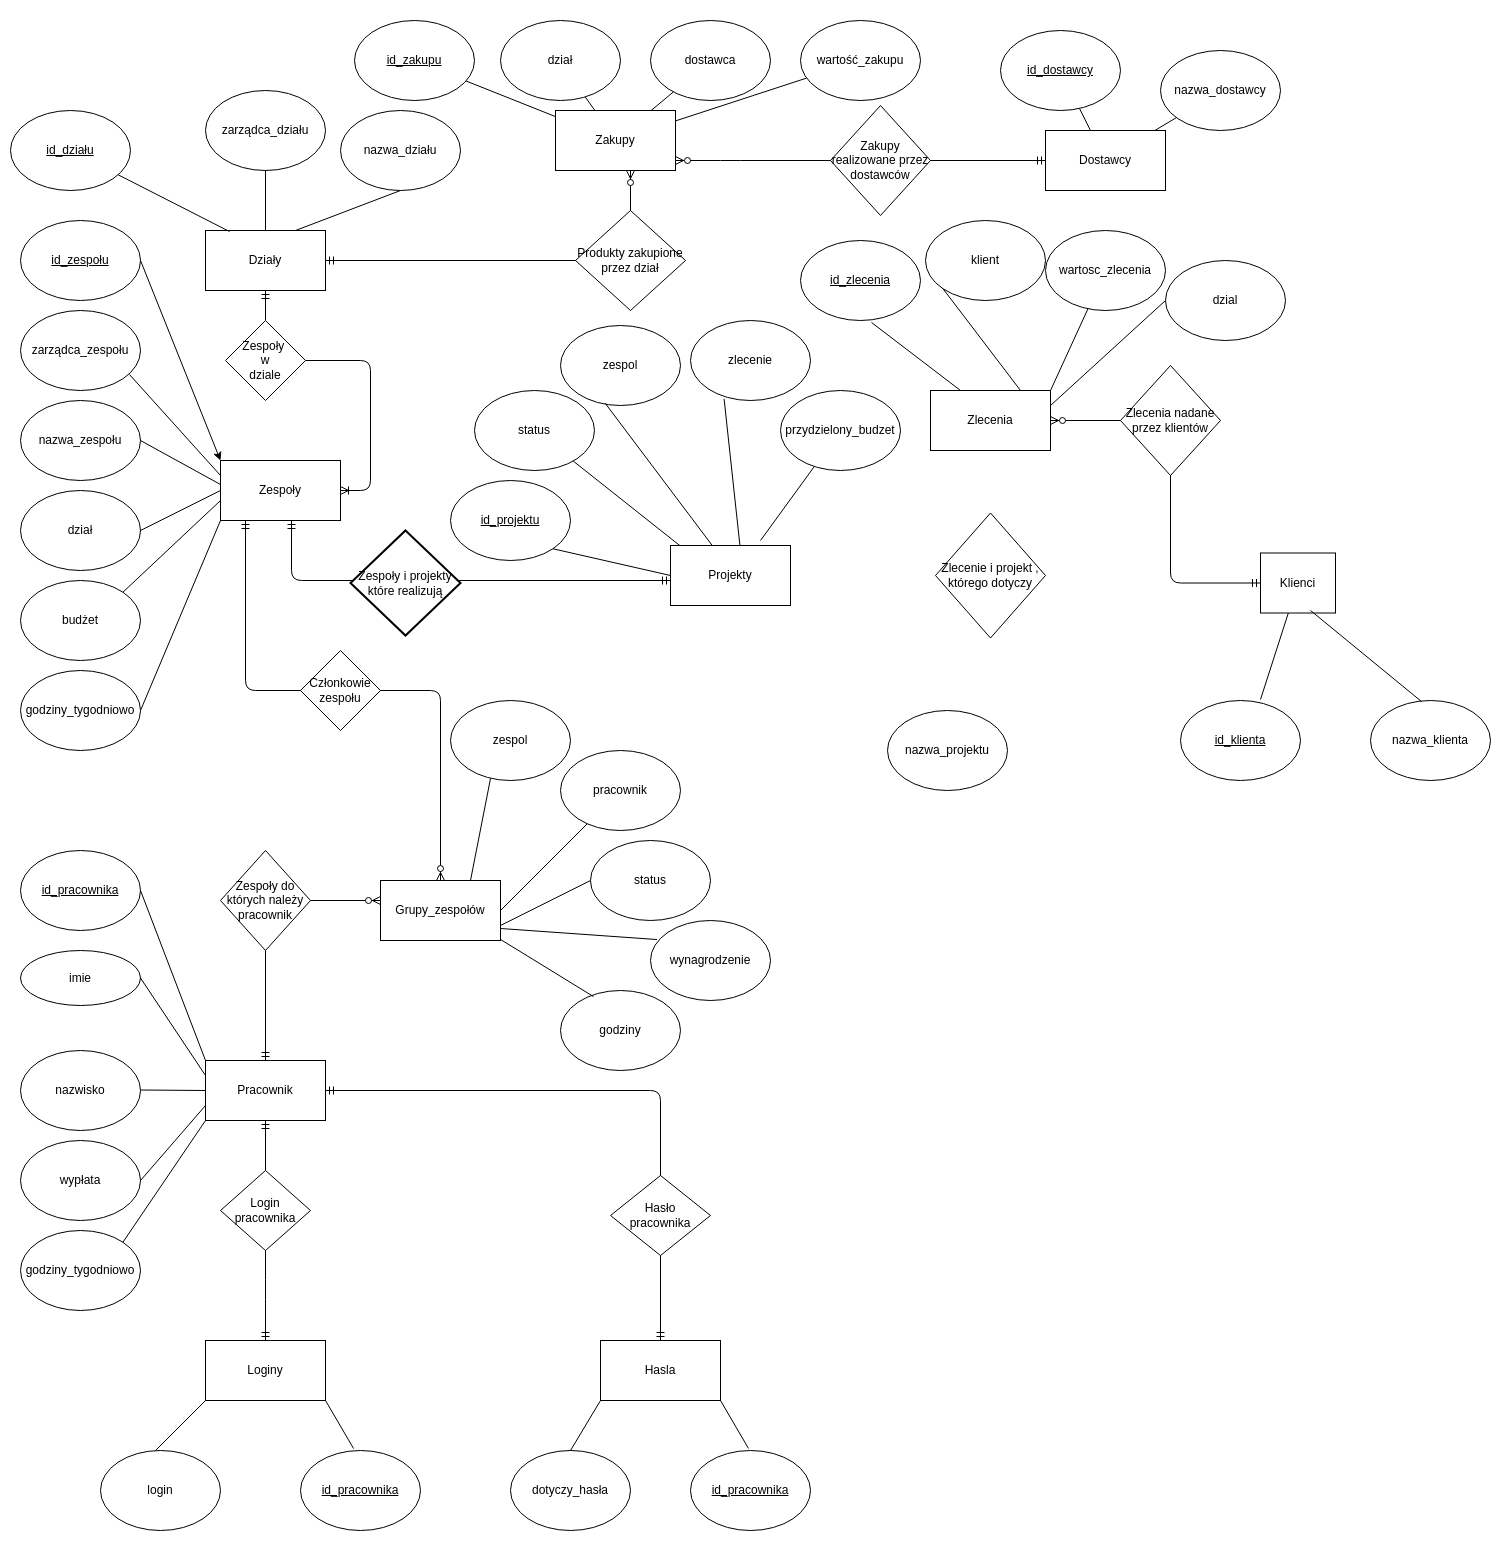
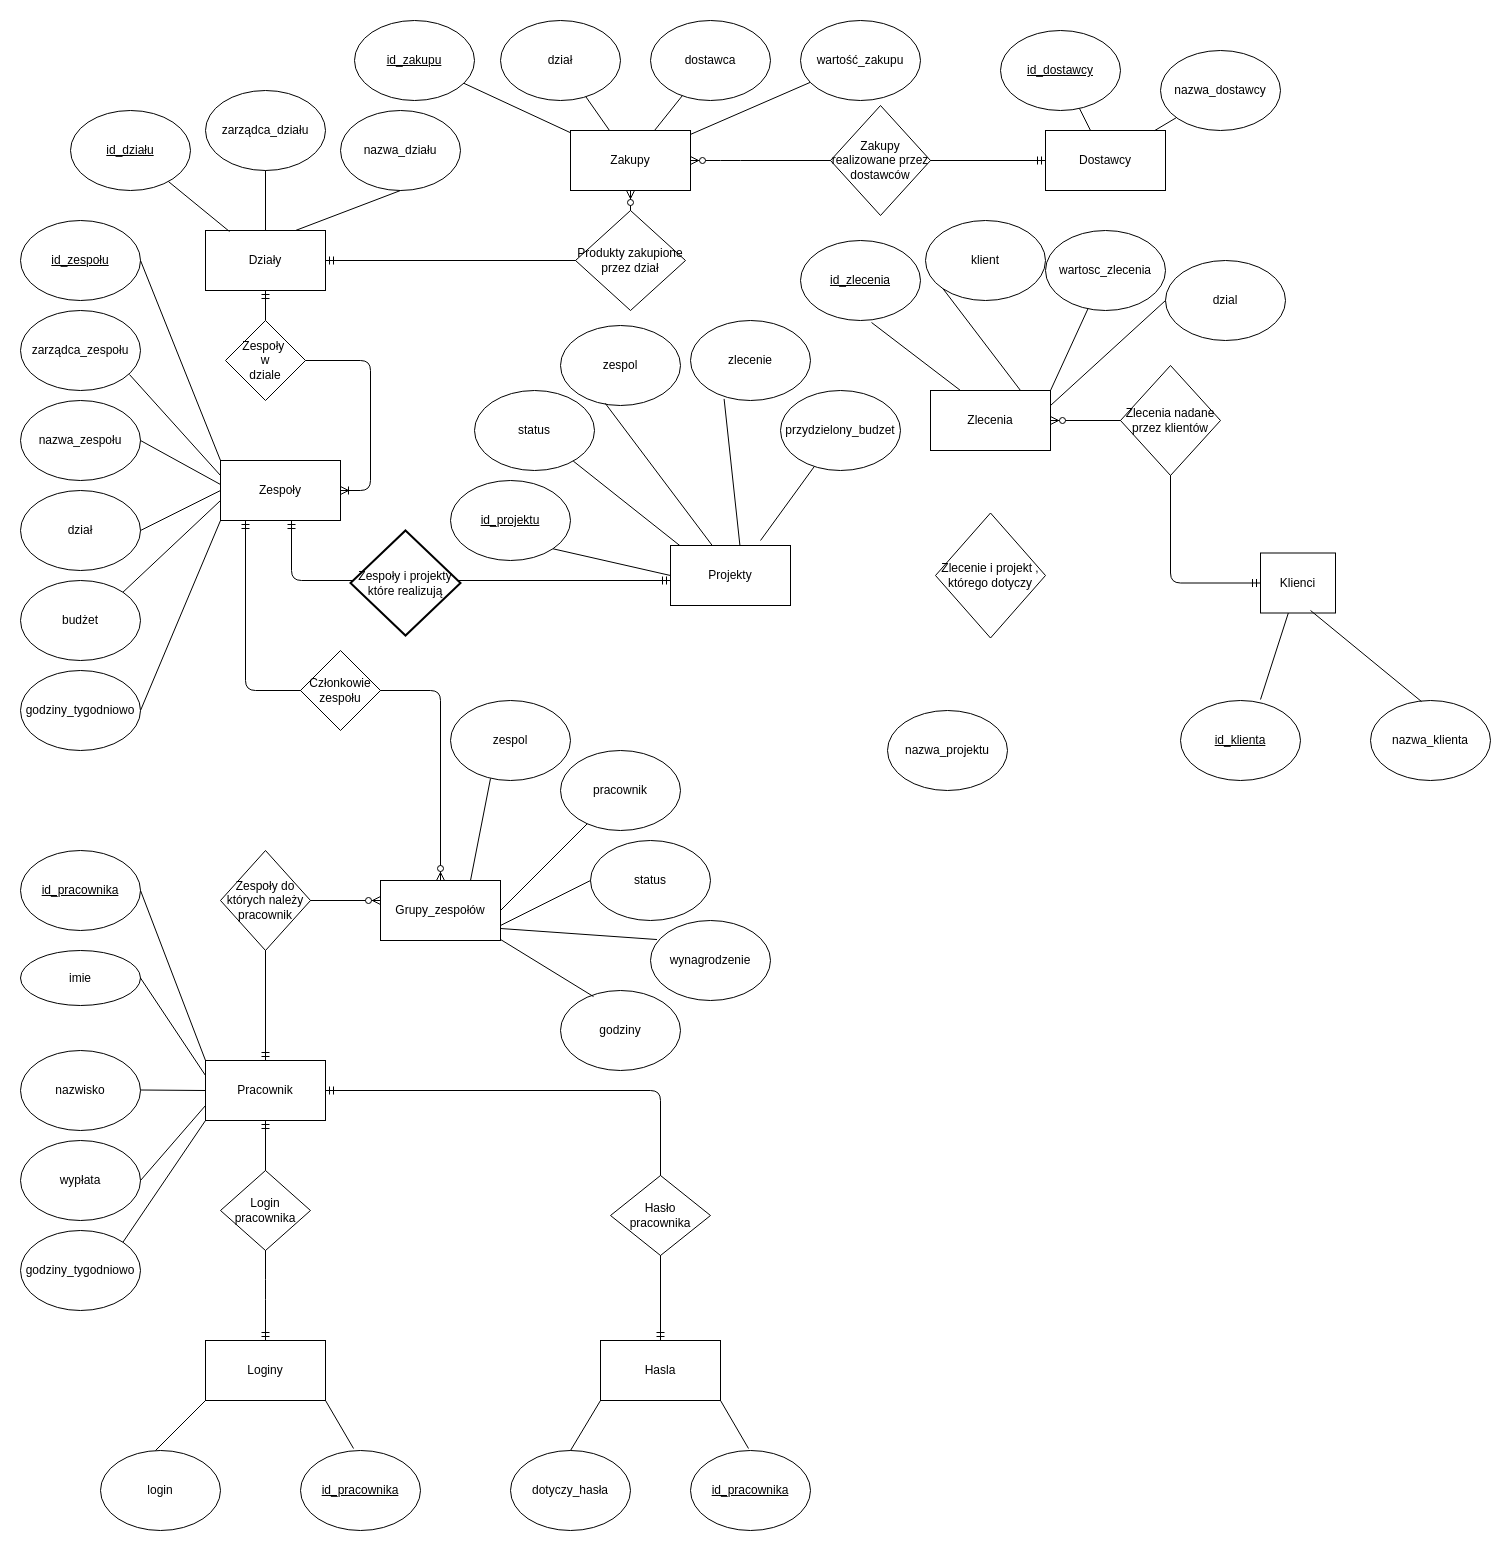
node "Zakupy": moved (616, 141) -> (631, 161)
node "id_działu": moved (71, 151) -> (131, 151)
edge "id_zespołu" -> "Zespoły": arrowhead classic -> none
